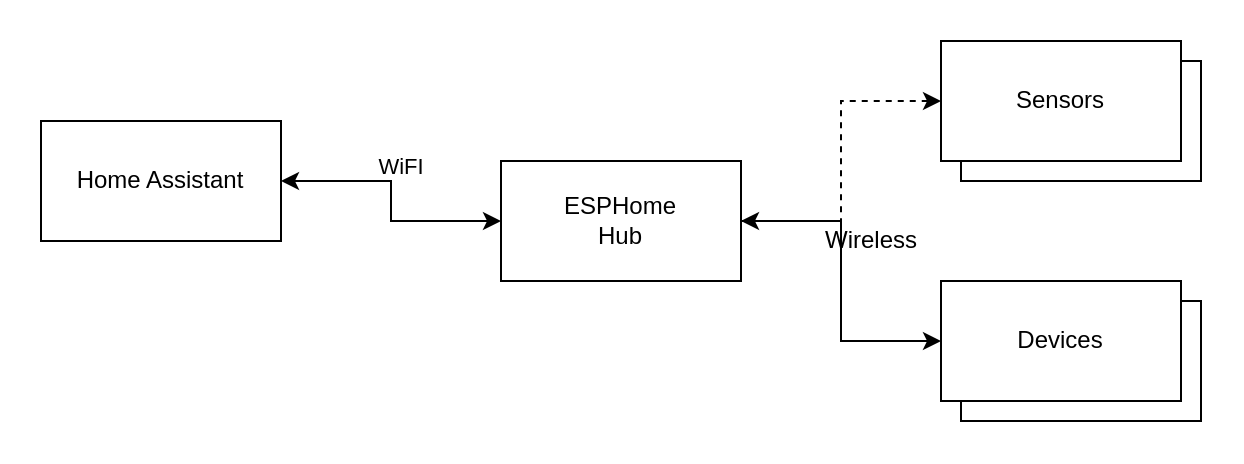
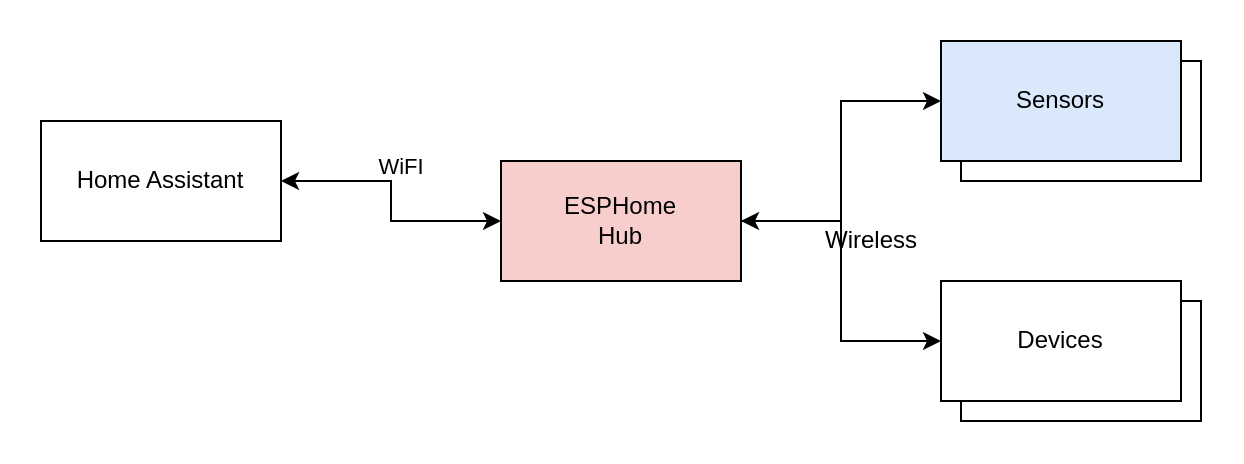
node "Sensors": fillcolor #ffffff -> #dae8fc
edge "Sensors" -- "ESPHome Hub": style dashed -> solid
node "ESPHome Hub": fillcolor #ffffff -> #f8cecc
